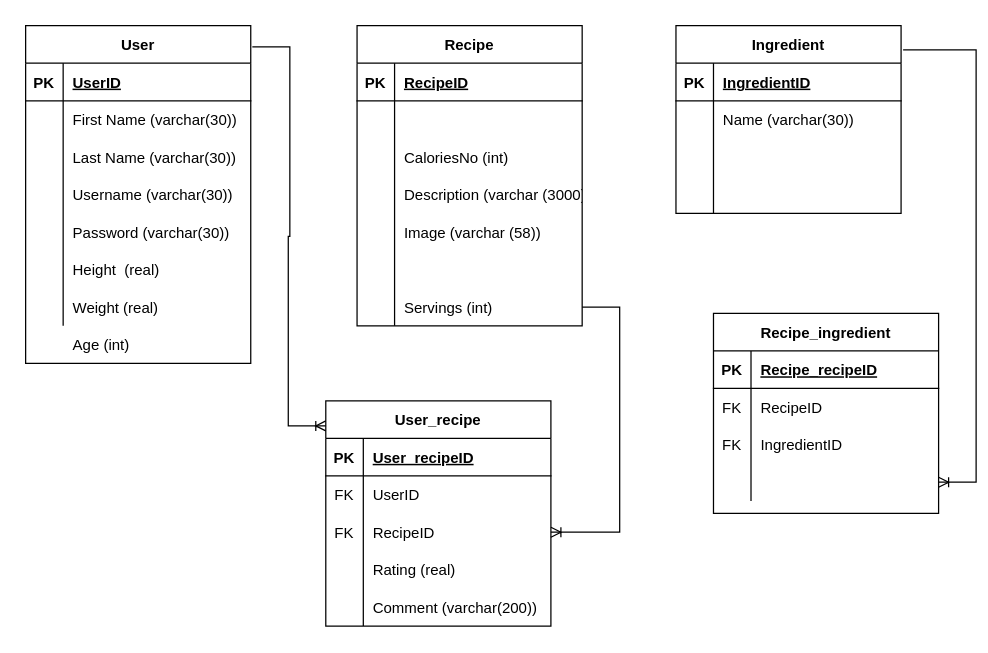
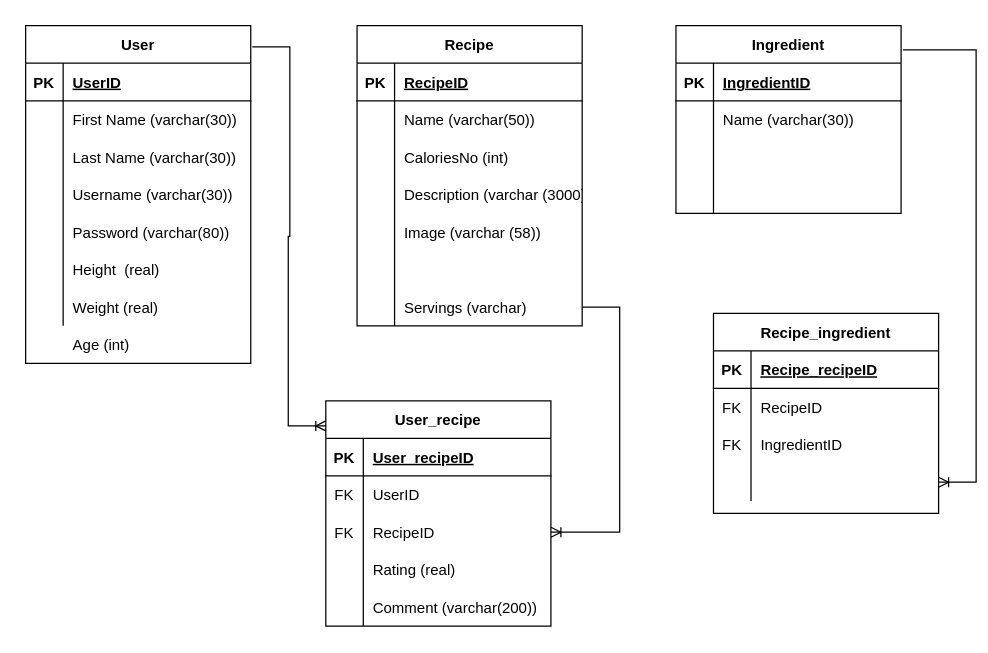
node "Name (varchar(50))": added
node "Password (varchar(30))": label "Password (varchar(30))" -> "Password (varchar(80))"
node "Servings (int)": label "Servings (int)" -> "Servings (varchar)"
